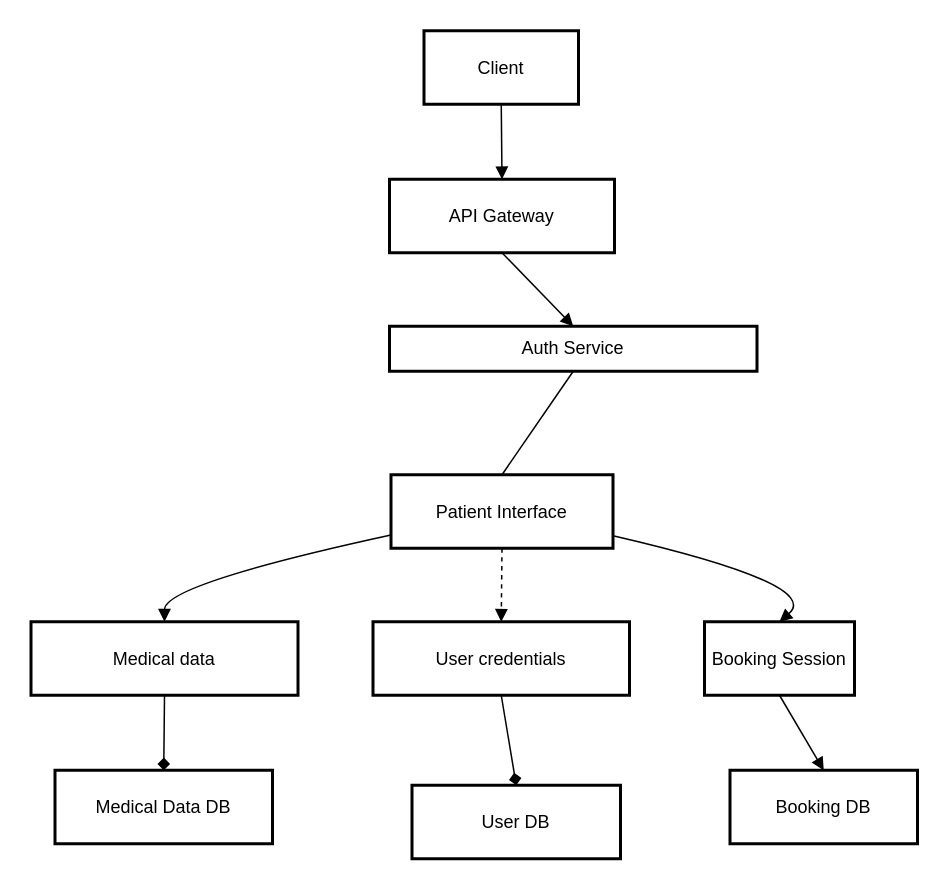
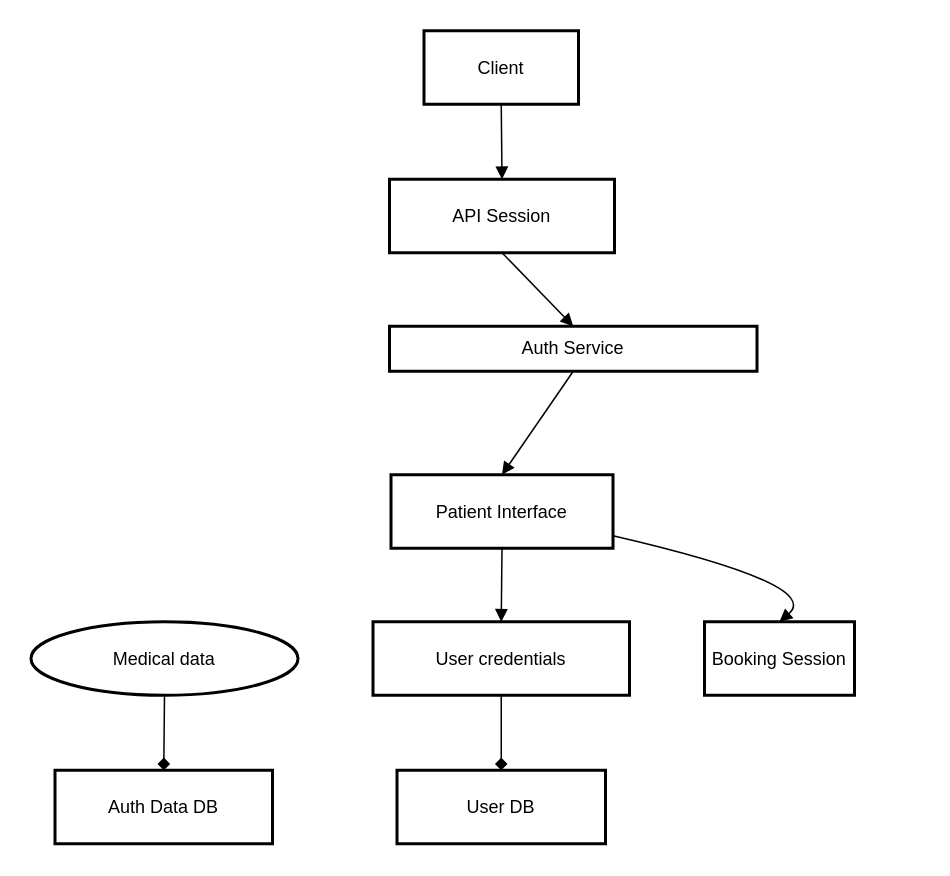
node "API Gateway": label "API Gateway" -> "API Session"
edge "Auth Service" -- "Patient Interface": arrowhead none -> block
edge "Patient Interface" -> "Medical data": removed
edge "Patient Interface" -> "User credentials": style dashed -> solid
node "Medical data": shape rectangle -> ellipse
edge "Booking Session" -> "Booking DB": removed
node "Booking DB": removed
node "Medical Data DB": label "Medical Data DB" -> "Auth Data DB"
node "User DB": moved (516, 822) -> (501, 807)
